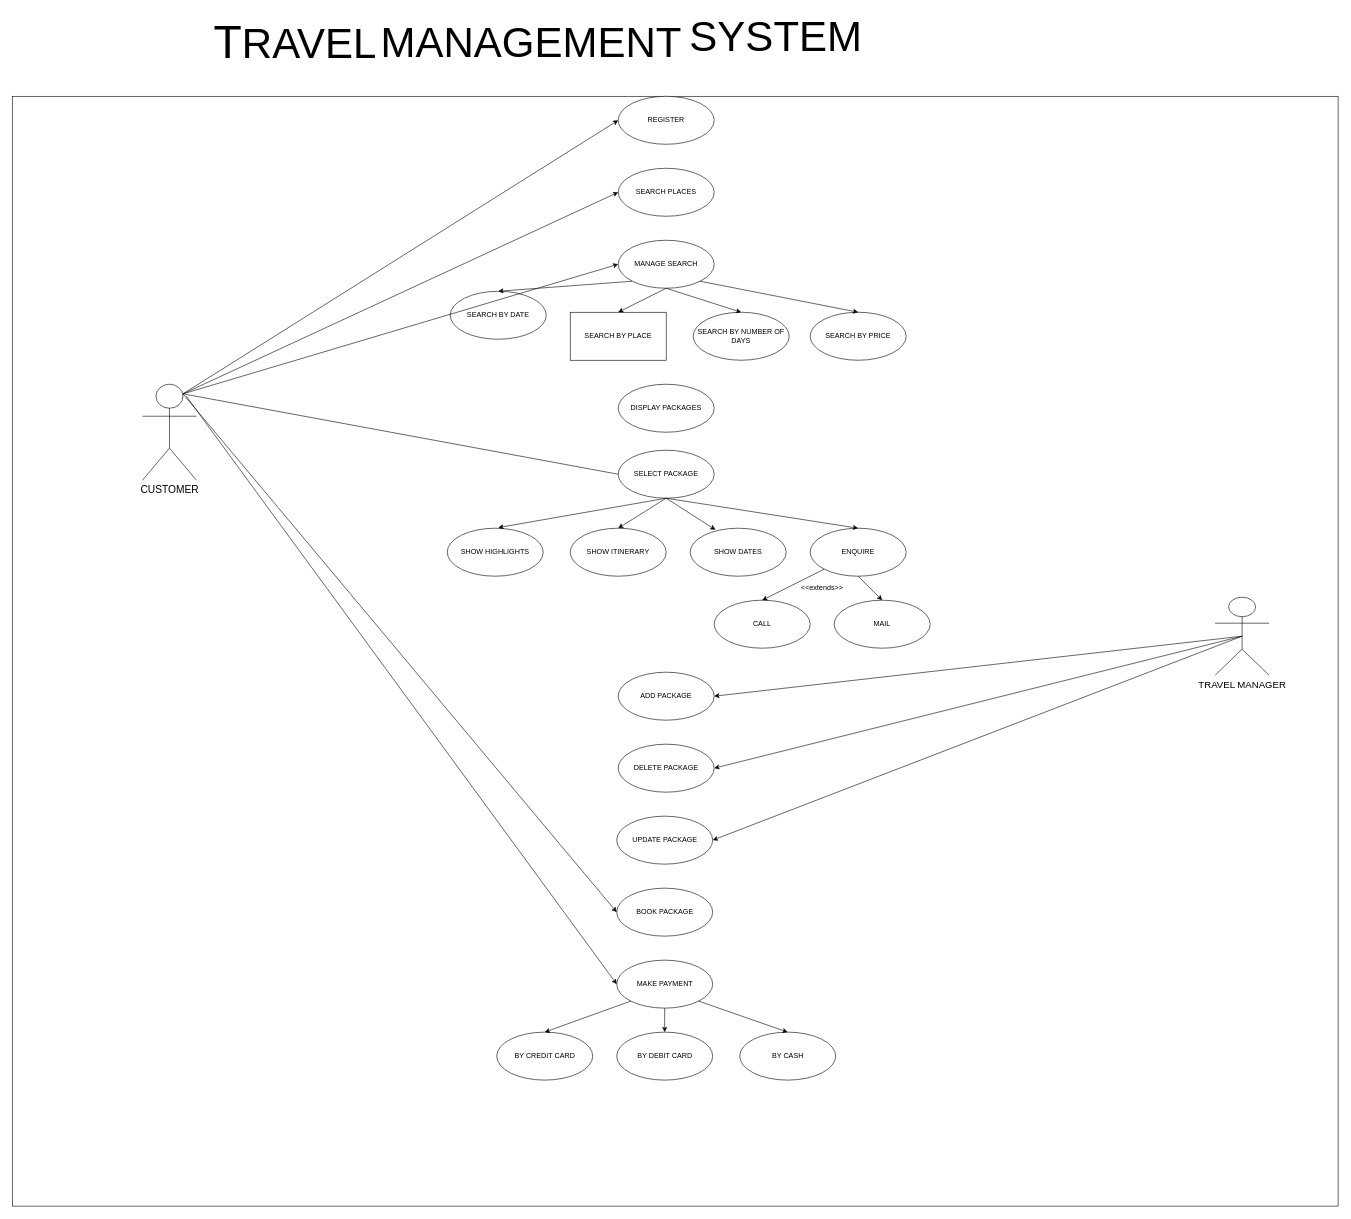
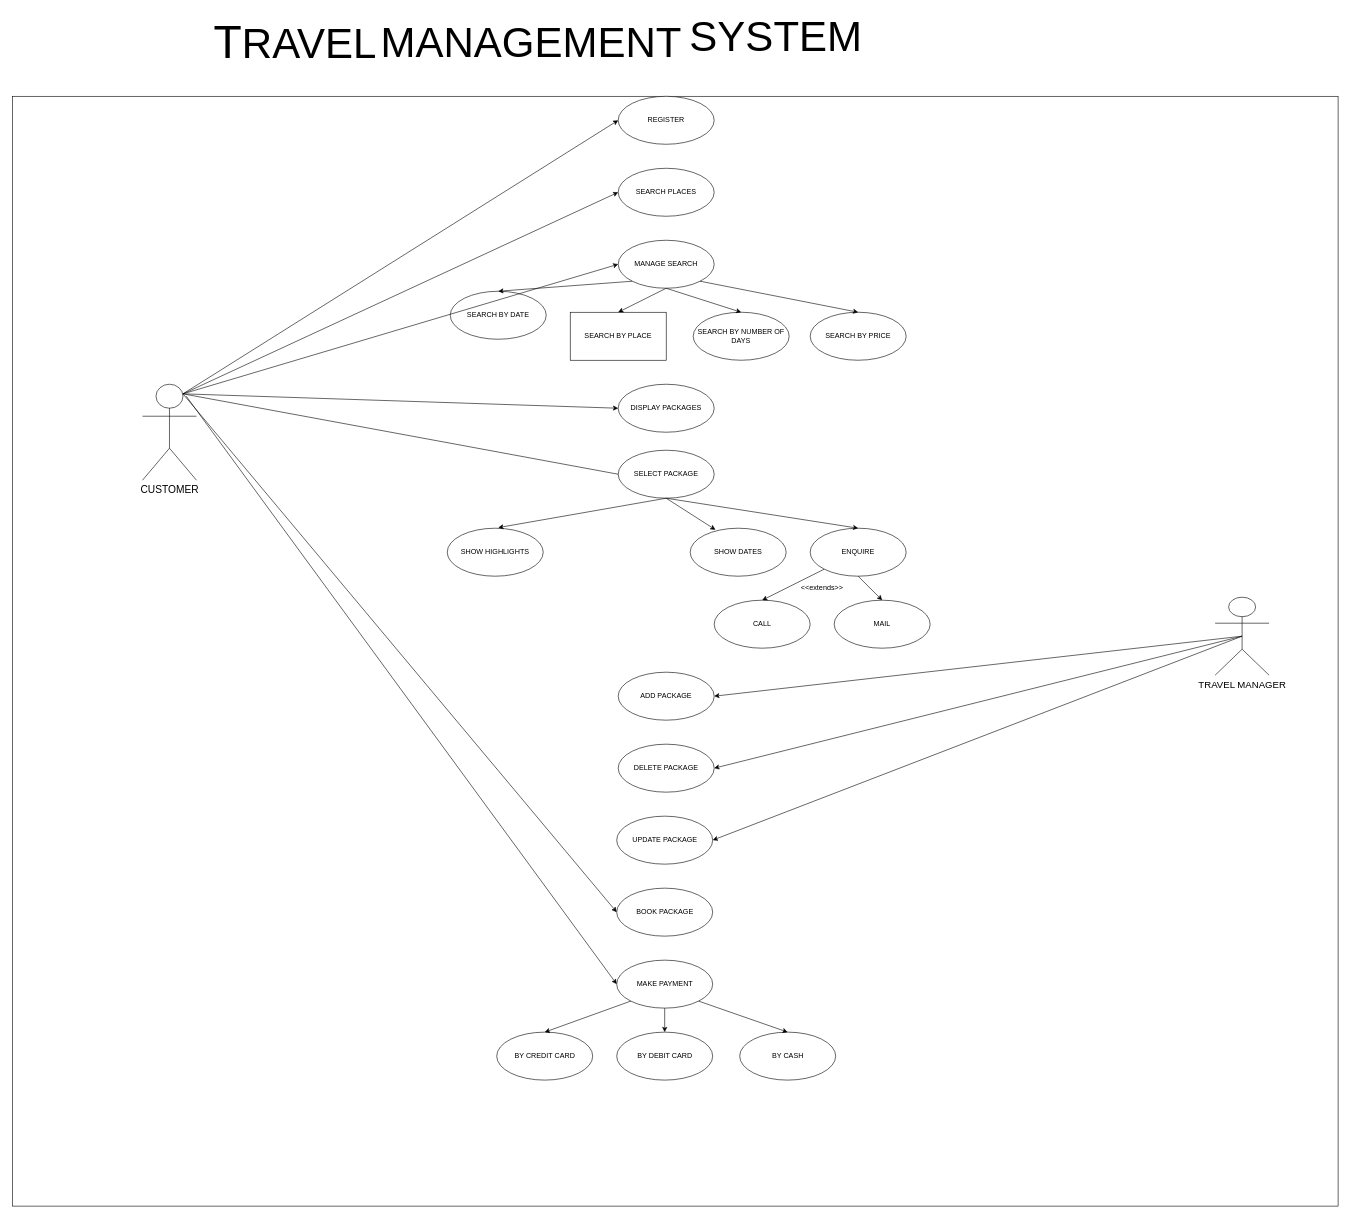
edge "CUSTOMER" -> "DISPLAY PACKAGES": added
edge "SELECT PACKAGE" -> "SHOW ITINERARY": removed
node "SHOW ITINERARY": removed
